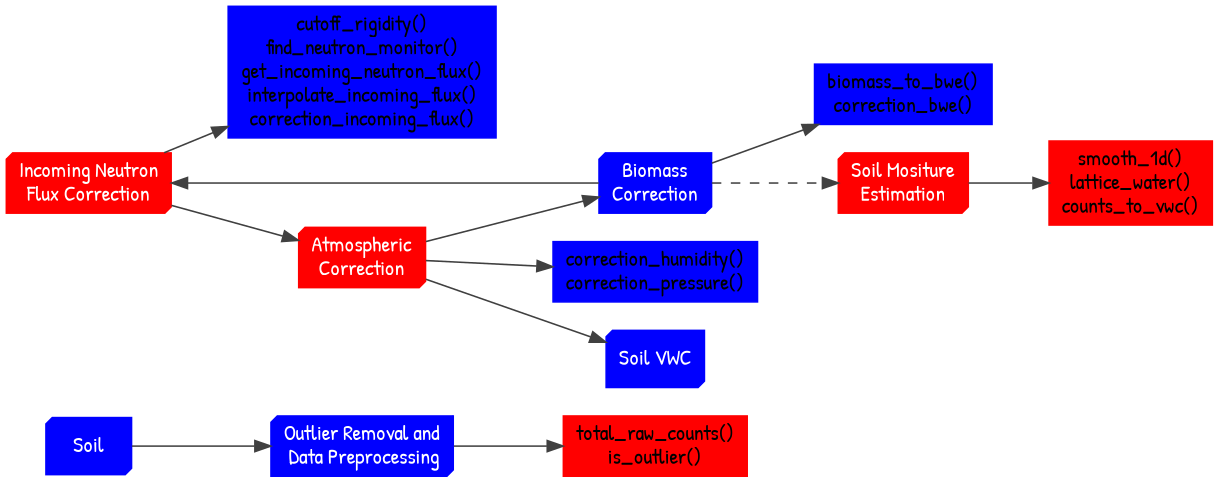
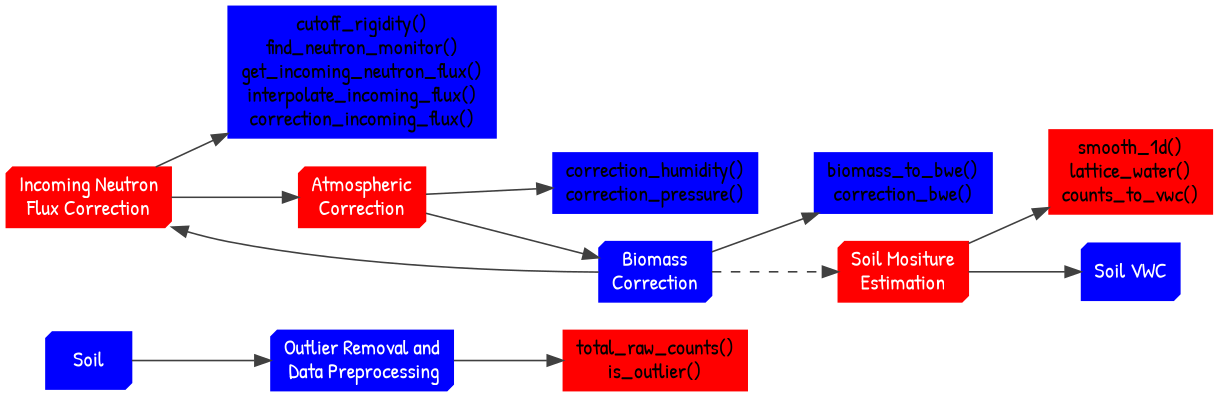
edge "Atmospheric Correction" -> "Soil VWC": now "Soil Mositure Estimation" -> "Soil VWC"
